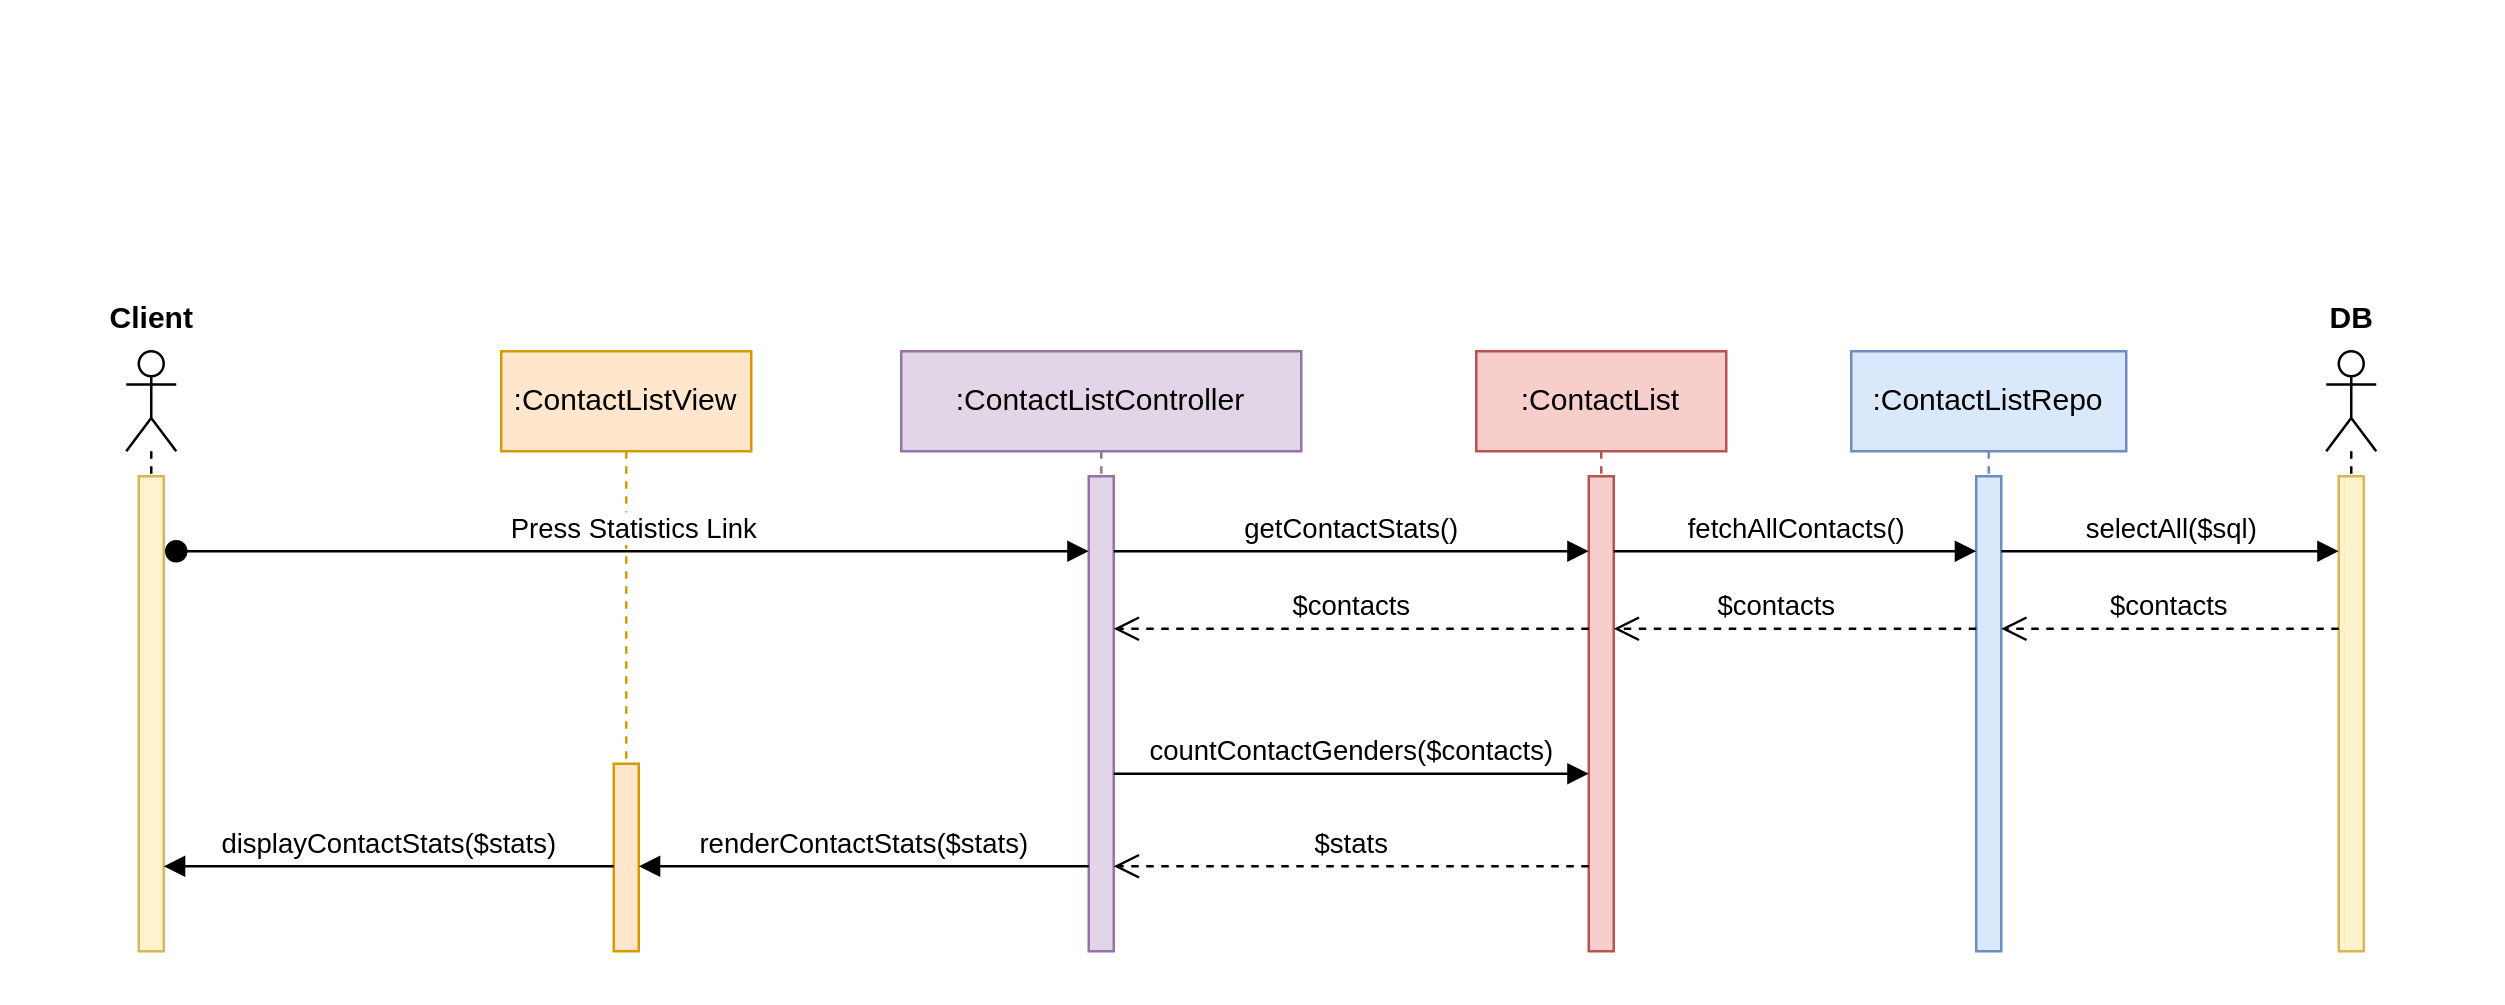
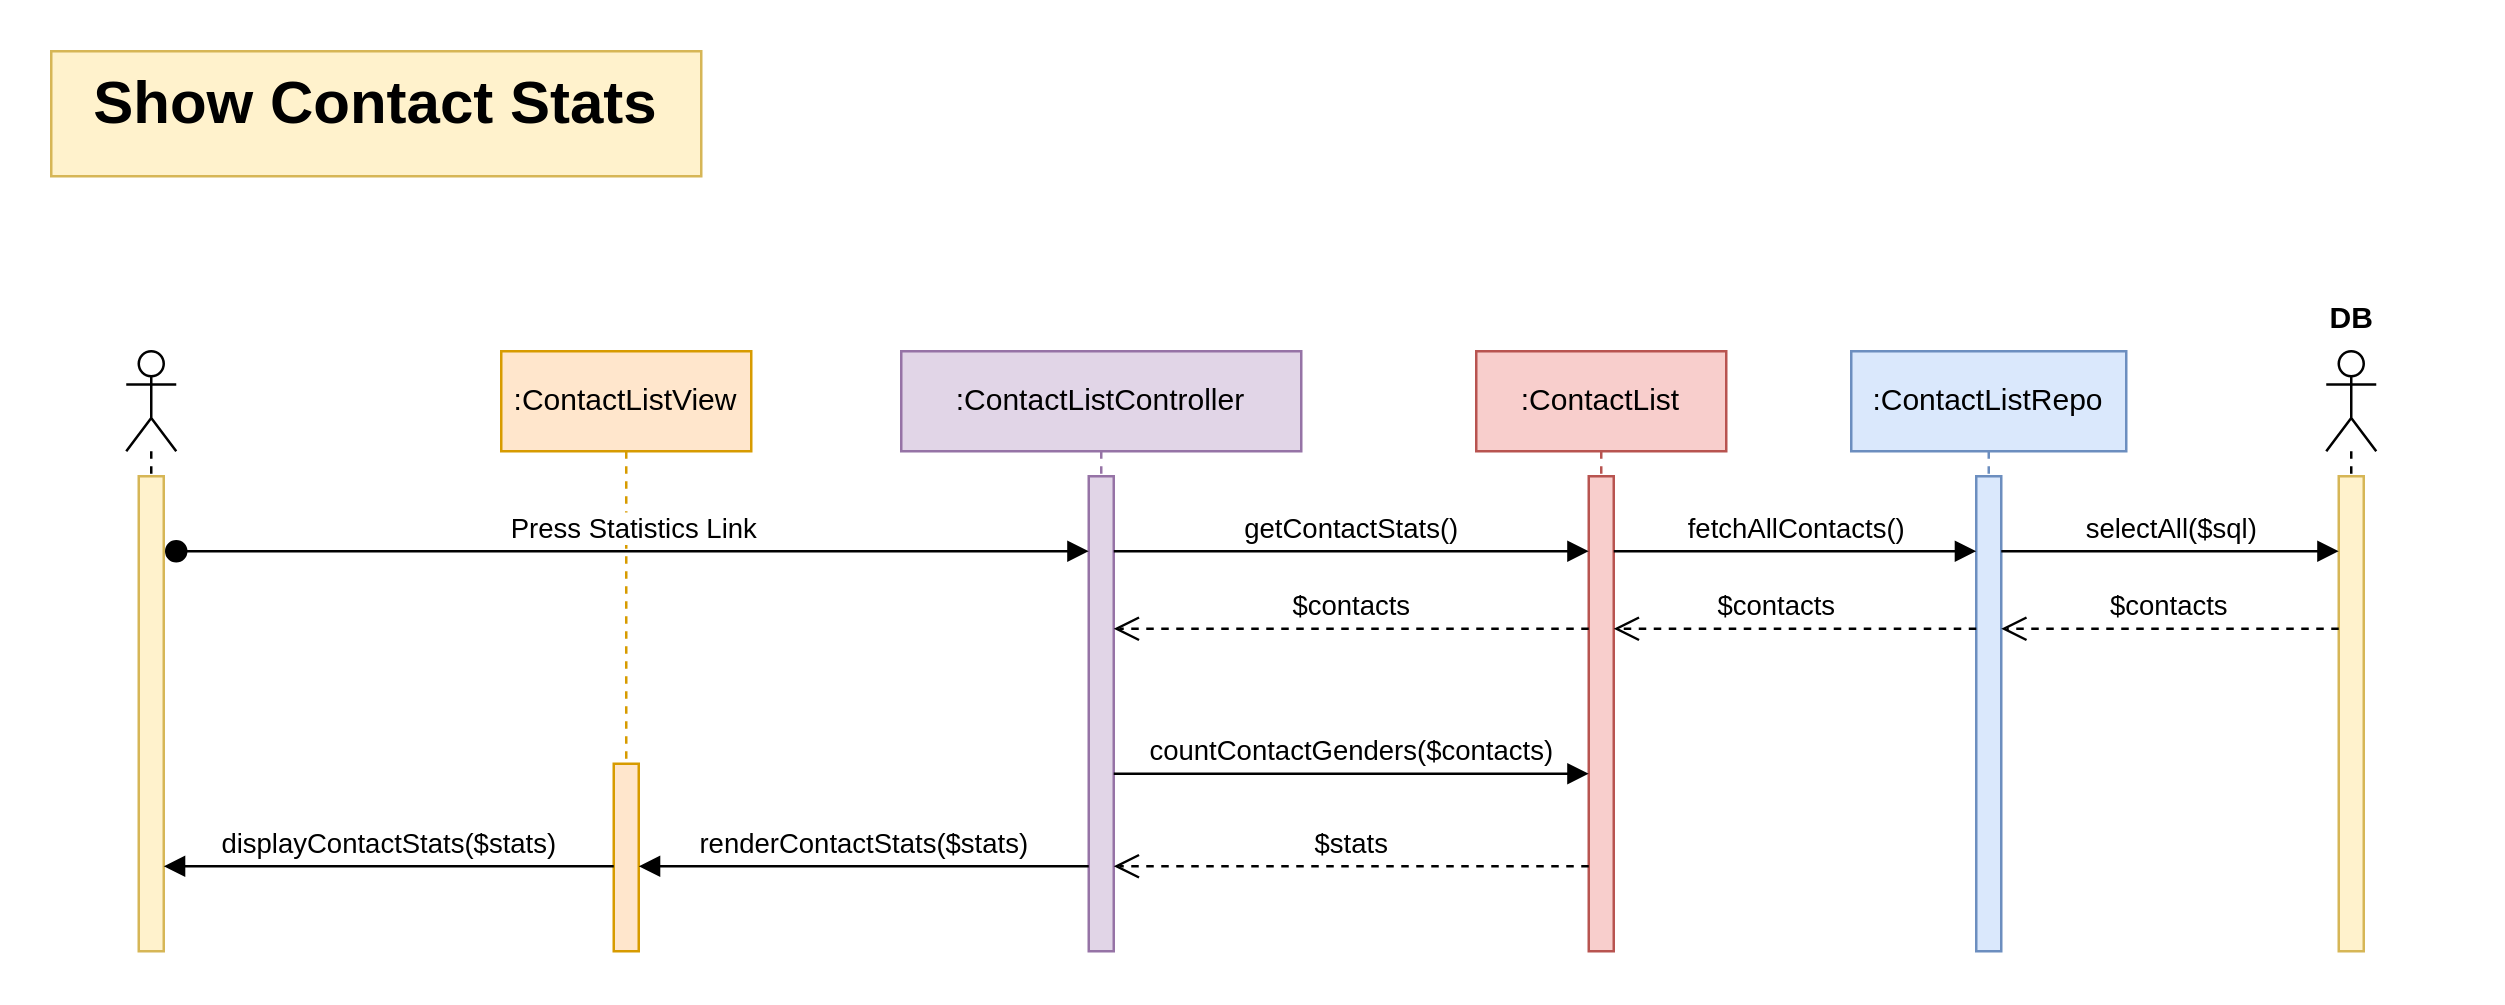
node "Show Contact Stats": added
node "Client": removed
